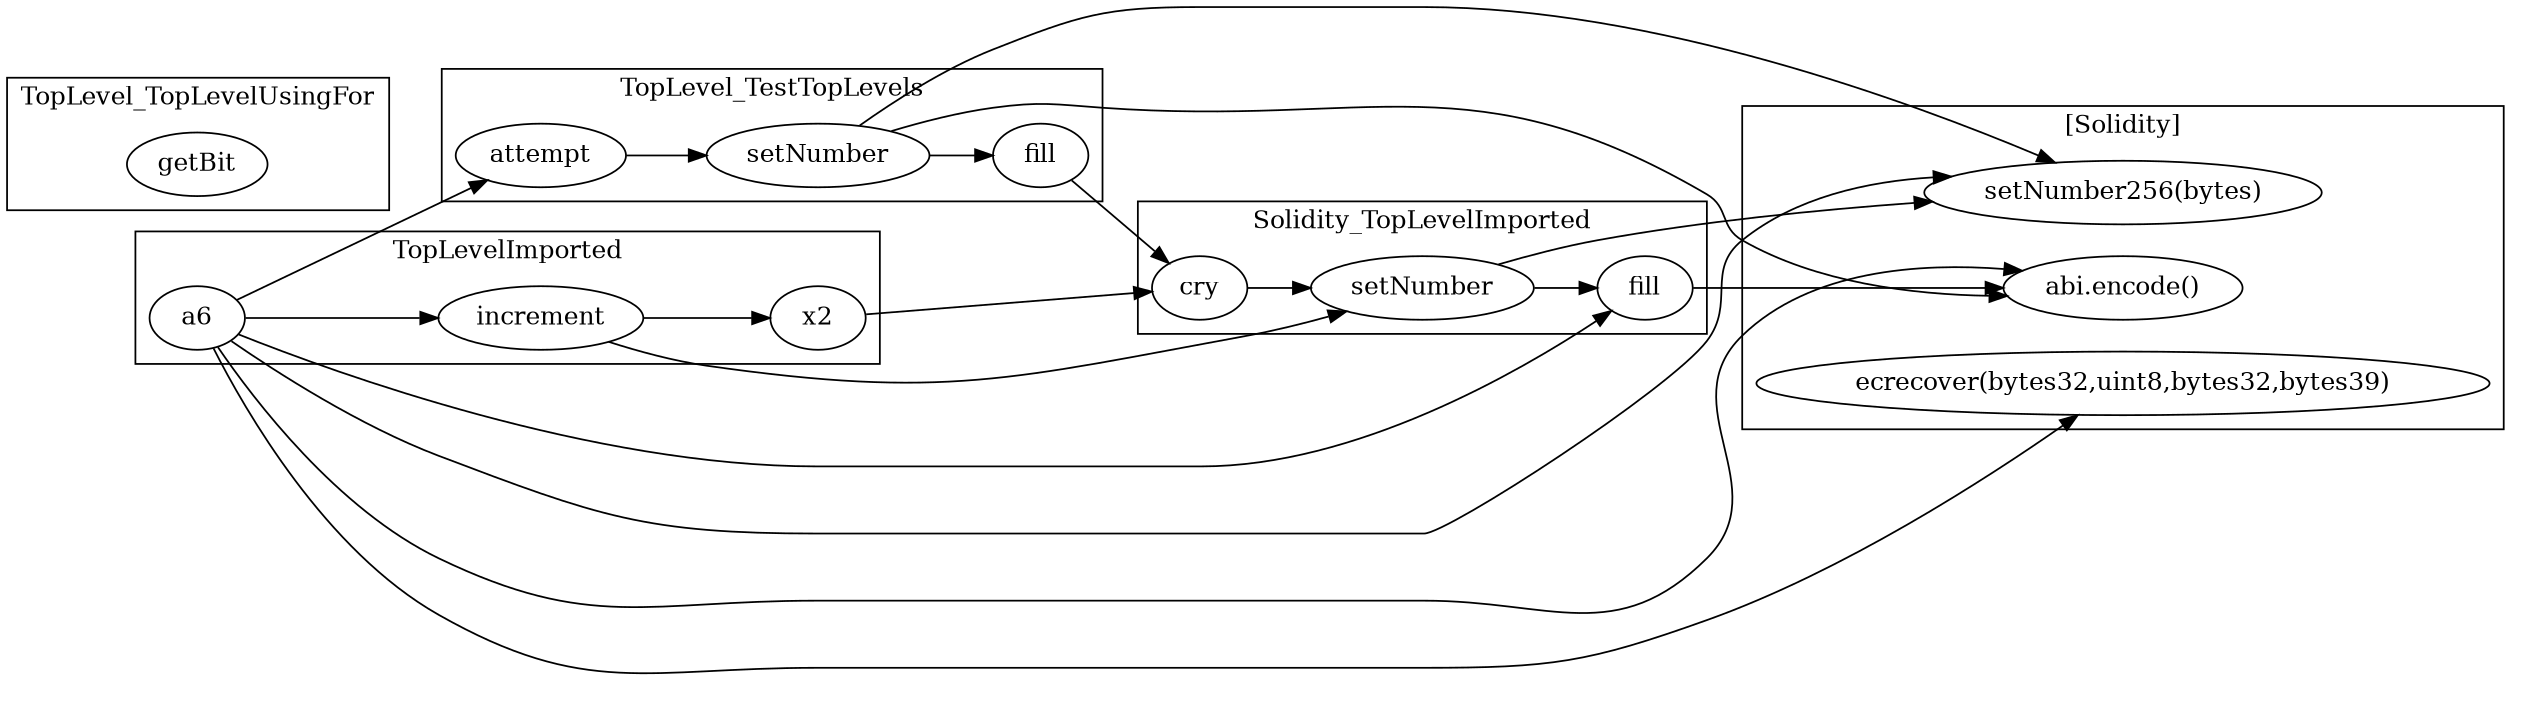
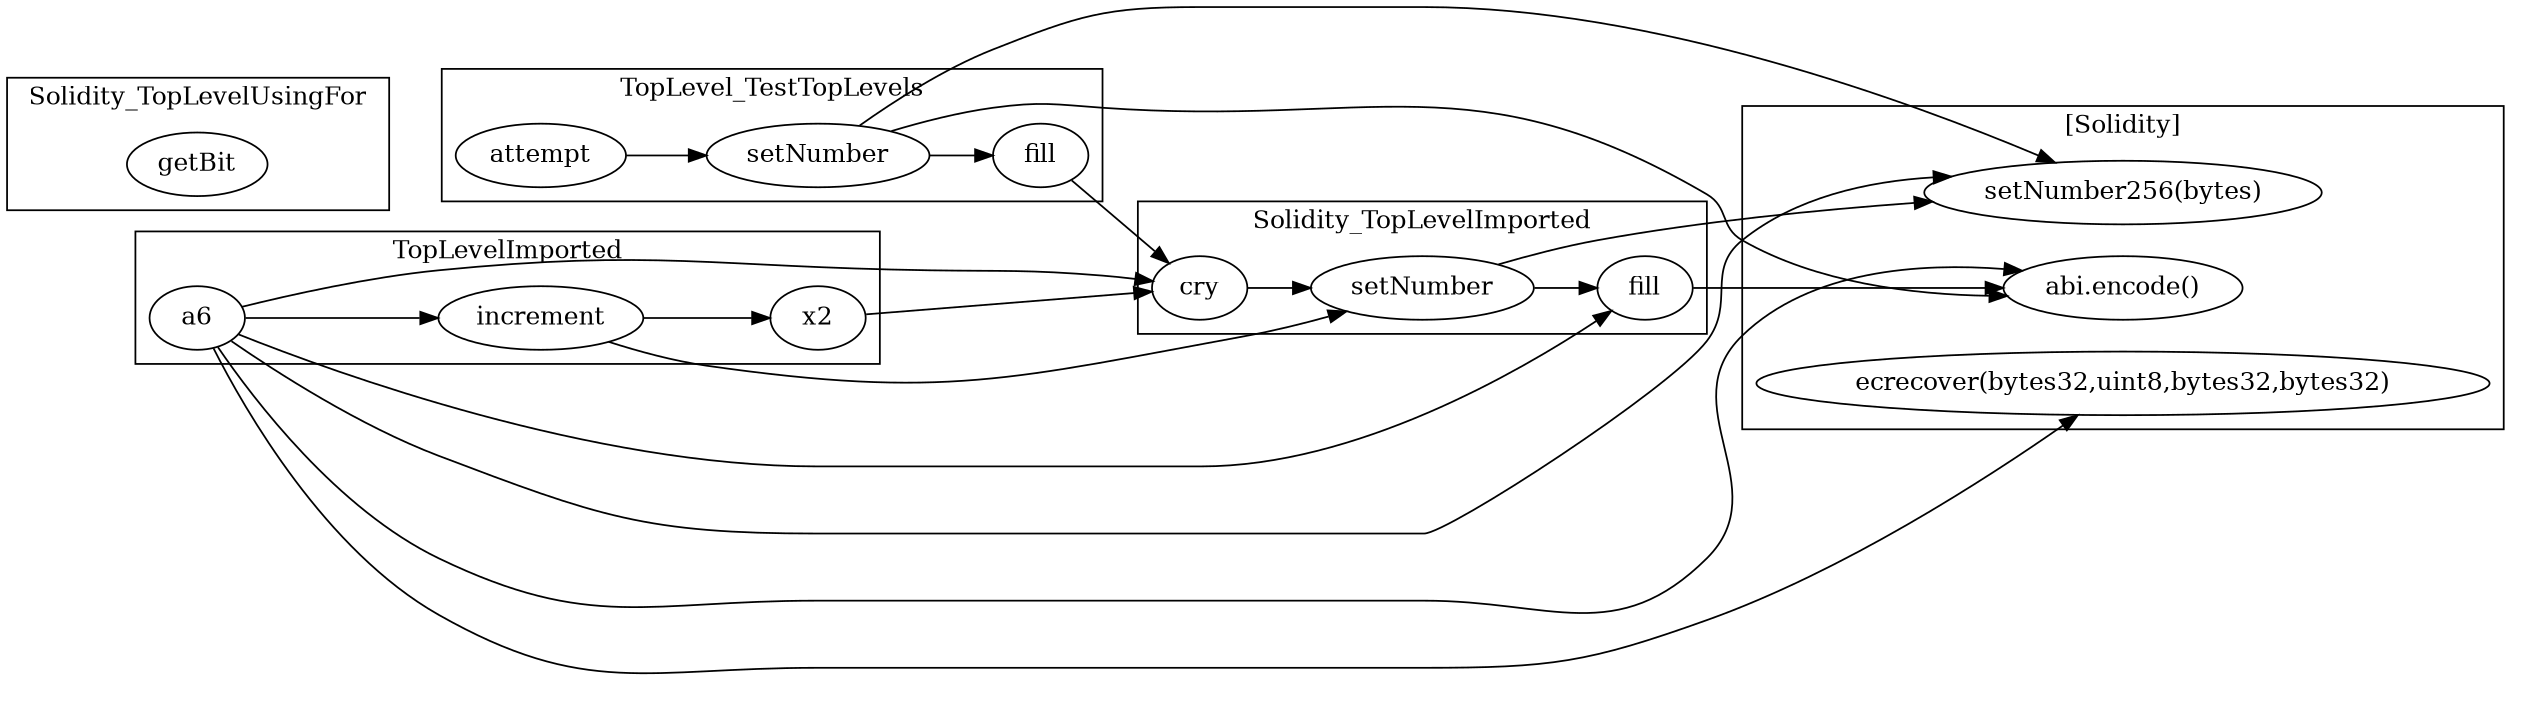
cluster "TopLevel_TopLevelUsingFor": label "TopLevel_TopLevelUsingFor" -> "Solidity_TopLevelUsingFor"
edge "a6" -> "attempt": now "a6" -> "cry"
node "ecrecover(bytes32,uint8,bytes32,bytes39)": label "ecrecover(bytes32,uint8,bytes32,bytes39)" -> "ecrecover(bytes32,uint8,bytes32,bytes32)"
